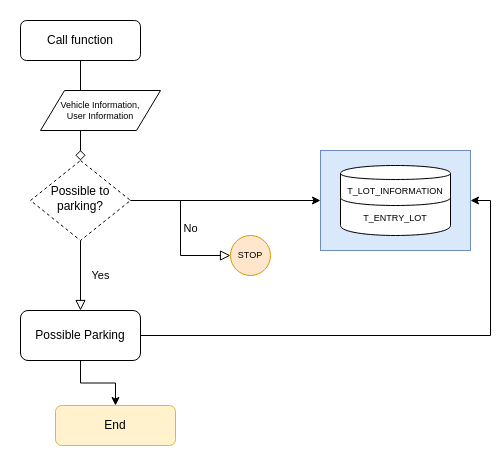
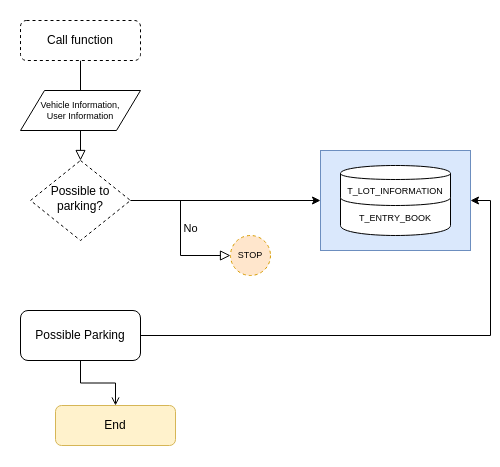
node "Call function": style solid -> dashed
node "Vehicle Information, User Information": moved (101, 111) -> (81, 111)
edge "Call function" -> "Possible to parking?": arrowhead diamond -> block
node "T_ENTRY_LOT": label "T_ENTRY_LOT" -> "T_ENTRY_BOOK"
node "STOP": style solid -> dashed
edge "Possible to parking?" -> "Possible Parking": removed, label "Yes"
edge "Possible Parking" -> "End": arrowhead classic -> open
